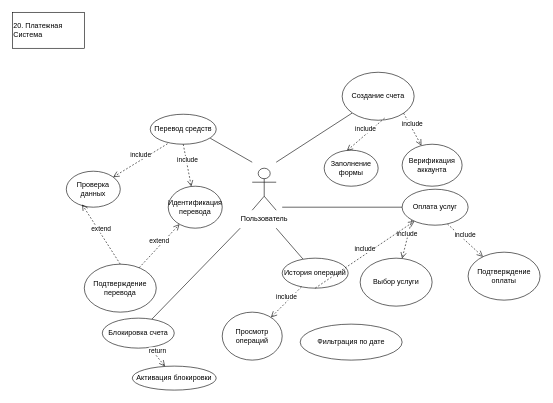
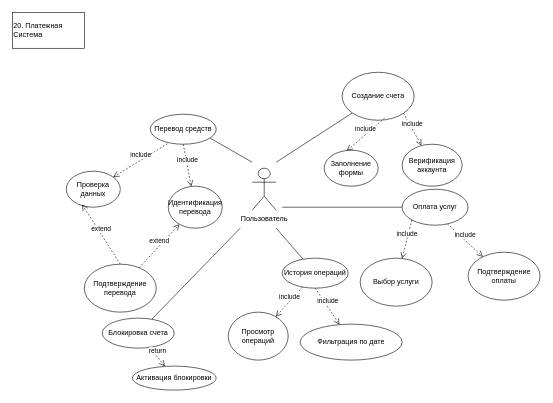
edge "История операций" -> "Оплата услуг": now "История операций" -> "Фильтрация по дате"
node "Просмотр операций": moved (252, 336) -> (258, 336)
